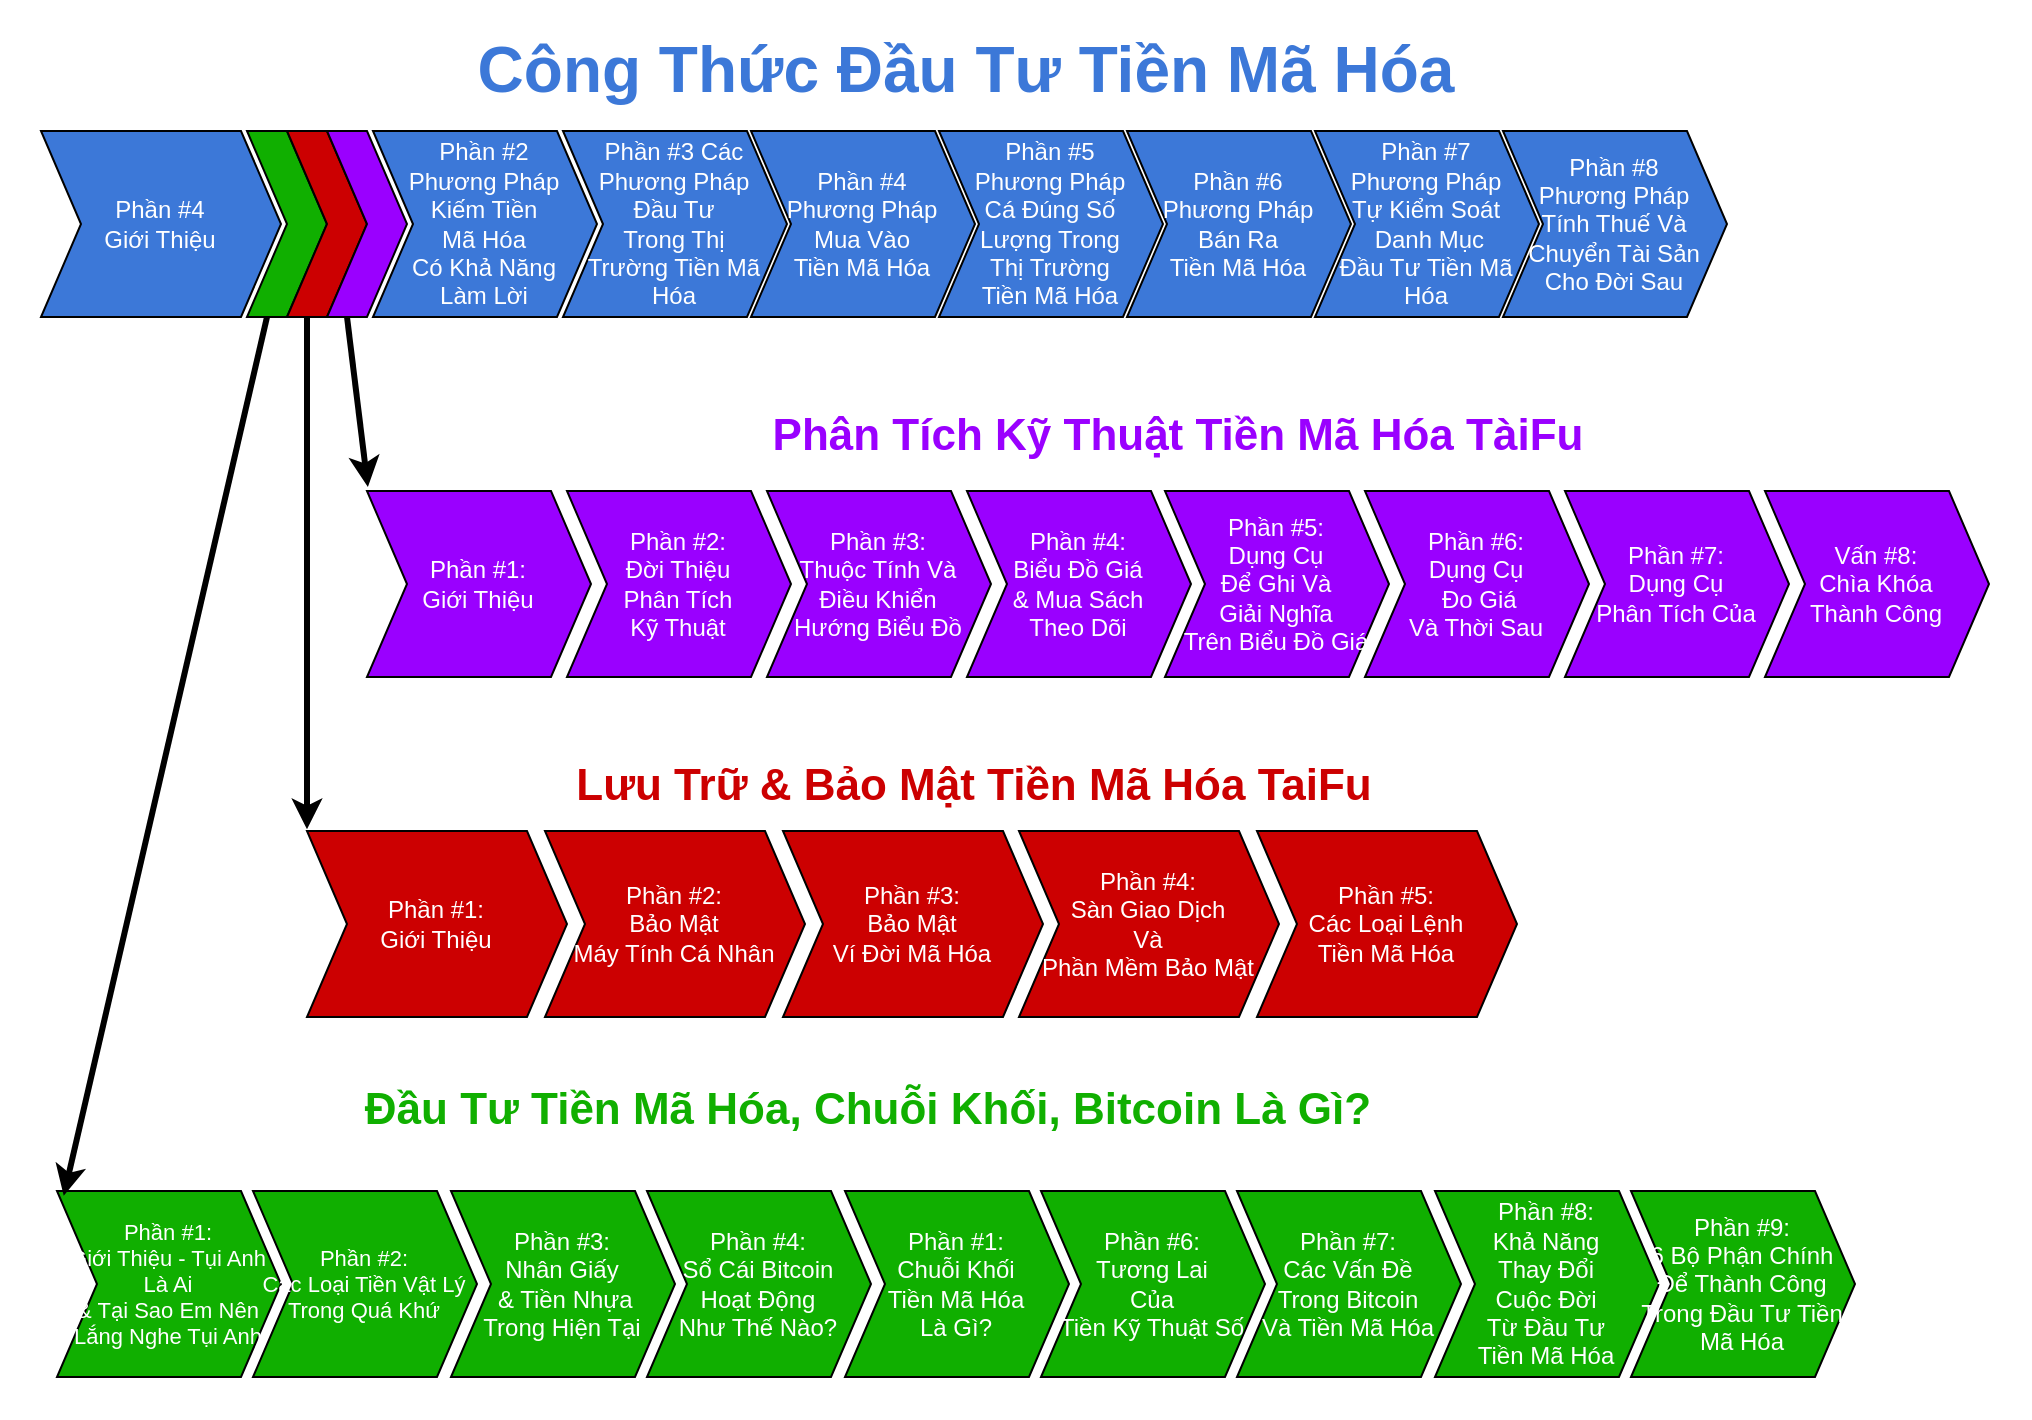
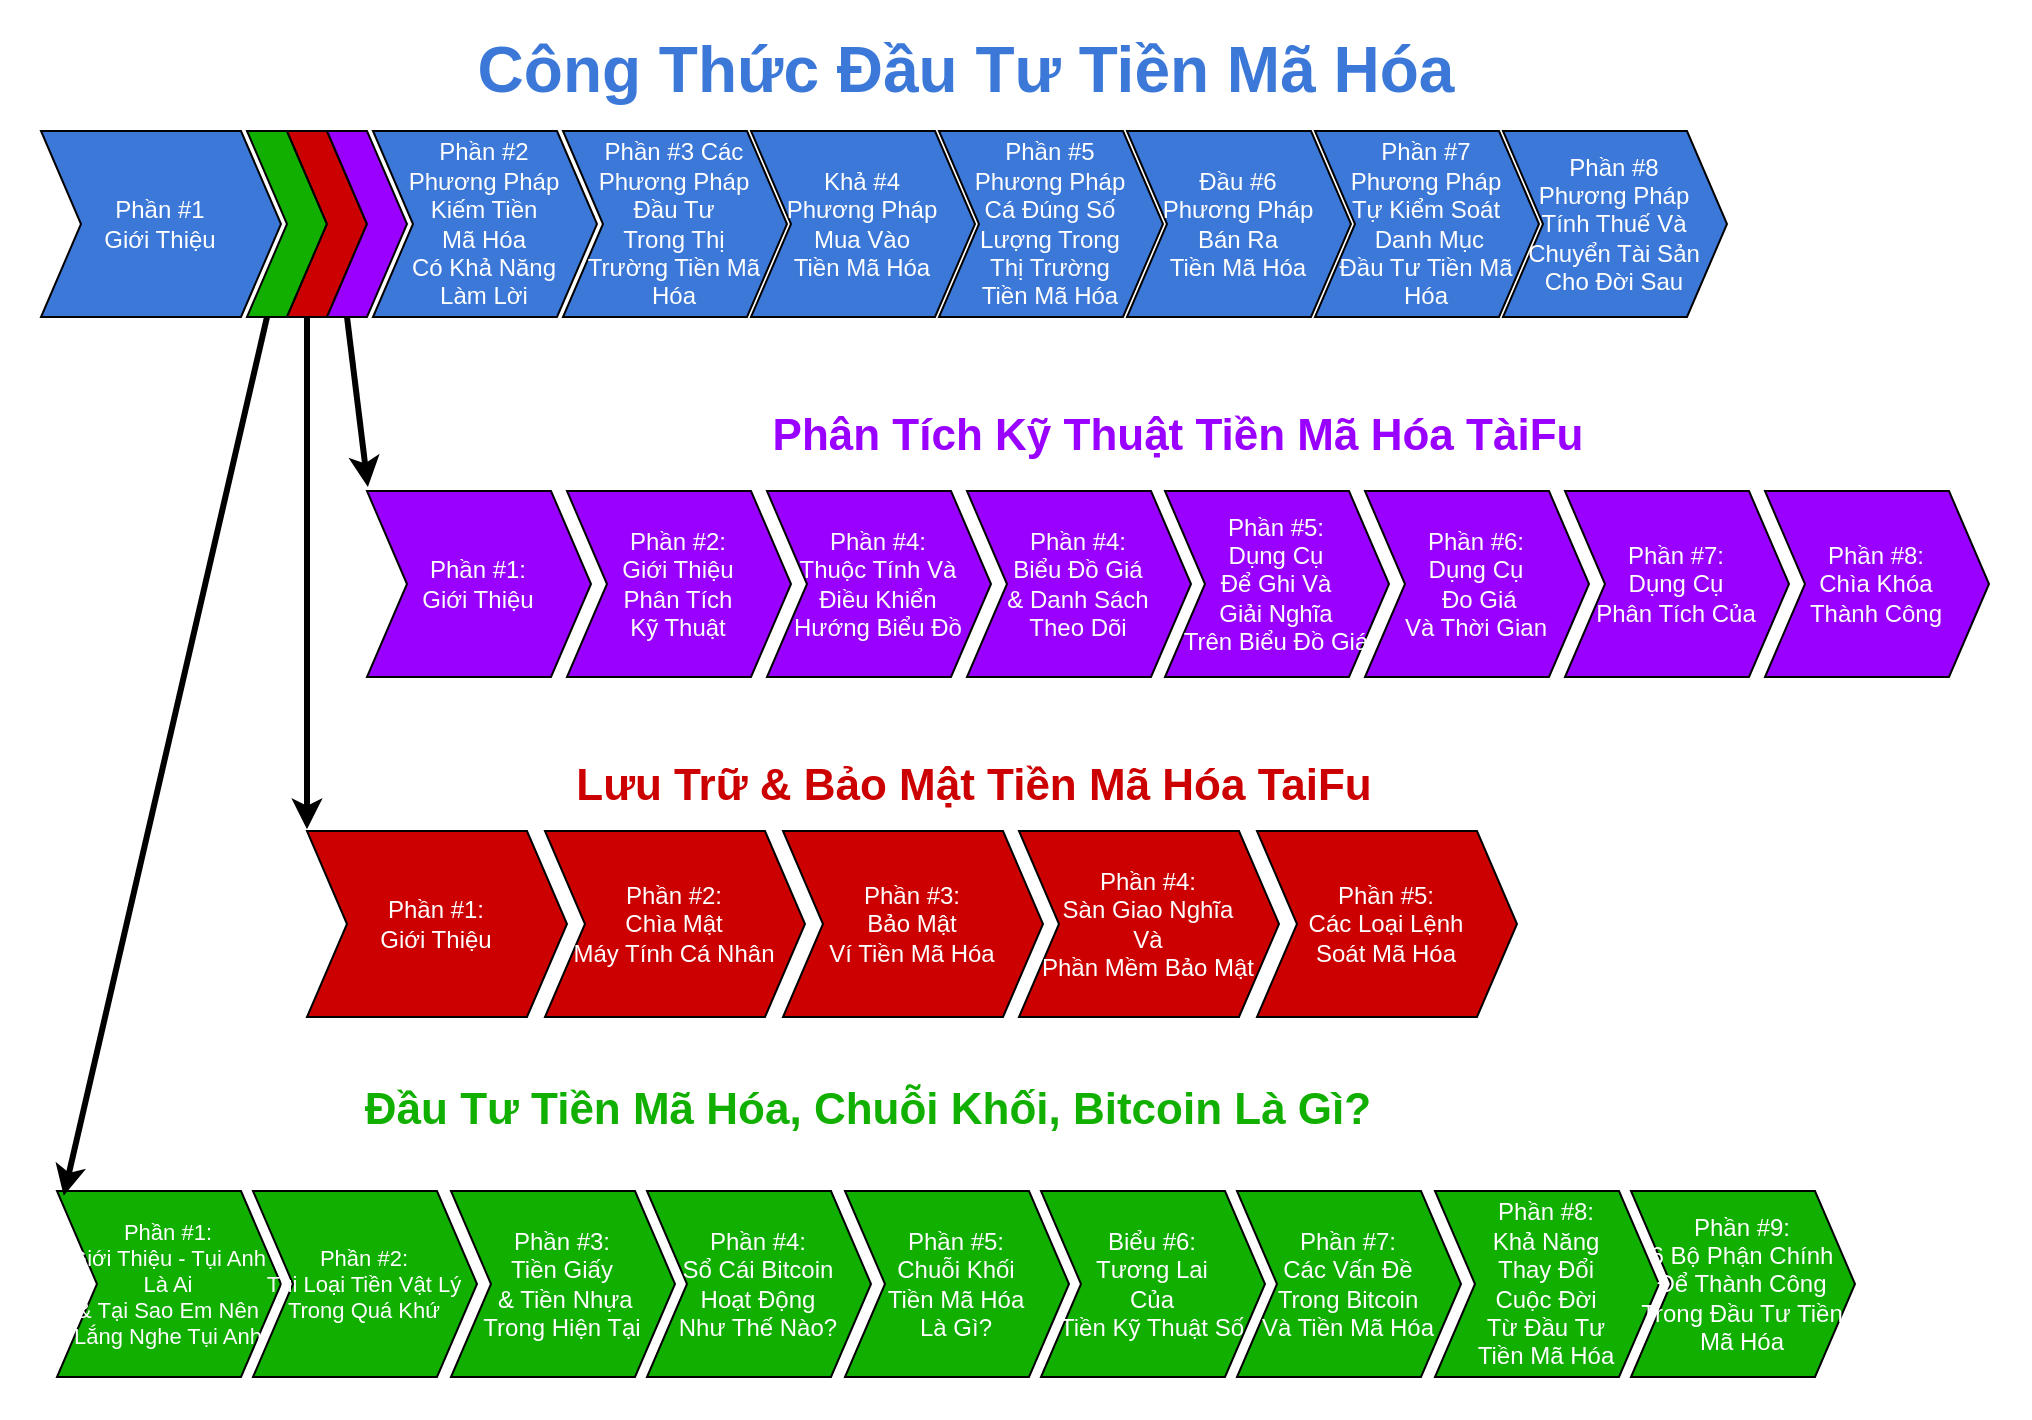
node "Phần #4 Giới Thiệu": label "Phần #4 Giới Thiệu" -> "Phần #1 Giới Thiệu"
node "Phần #4 Phương Pháp Mua Vào Tiền Mã Hóa": label "Phần #4 Phương Pháp Mua Vào Tiền Mã Hóa" -> "Khả #4 Phương Pháp Mua Vào Tiền Mã Hóa"
node "Phần #6 Phương Pháp Bán Ra Tiền Mã Hóa": label "Phần #6 Phương Pháp Bán Ra Tiền Mã Hóa" -> "Đầu #6 Phương Pháp Bán Ra Tiền Mã Hóa"
node "Phần #2: Đời Thiệu Phân Tích Kỹ Thuật": label "Phần #2: Đời Thiệu Phân Tích Kỹ Thuật" -> "Phần #2: Giới Thiệu Phân Tích Kỹ Thuật"
node "Phần #3: Thuộc Tính Và Điều Khiển Hướng Biểu Đồ": label "Phần #3: Thuộc Tính Và Điều Khiển Hướng Biểu Đồ" -> "Phần #4: Thuộc Tính Và Điều Khiển Hướng Biểu Đồ"
node "Phần #4: Biểu Đồ Giá & Mua Sách Theo Dõi": label "Phần #4: Biểu Đồ Giá & Mua Sách Theo Dõi" -> "Phần #4: Biểu Đồ Giá & Danh Sách Theo Dõi"
node "Phần #6: Dụng Cụ Đo Giá Và Thời Sau": label "Phần #6: Dụng Cụ Đo Giá Và Thời Sau" -> "Phần #6: Dụng Cụ Đo Giá Và Thời Gian"
node "Vấn #8: Chìa Khóa Thành Công": label "Vấn #8: Chìa Khóa Thành Công" -> "Phần #8: Chìa Khóa Thành Công"
node "Phần #2: Bảo Mật Máy Tính Cá Nhân": label "Phần #2: Bảo Mật Máy Tính Cá Nhân" -> "Phần #2: Chìa Mật Máy Tính Cá Nhân"
node "Phần #3: Bảo Mật Ví Đời Mã Hóa": label "Phần #3: Bảo Mật Ví Đời Mã Hóa" -> "Phần #3: Bảo Mật Ví Tiền Mã Hóa"
node "Phần #4: Sàn Giao Dịch Và Phần Mềm Bảo Mật": label "Phần #4: Sàn Giao Dịch Và Phần Mềm Bảo Mật" -> "Phần #4: Sàn Giao Nghĩa Và Phần Mềm Bảo Mật"
node "Phần #5: Các Loại Lệnh Tiền Mã Hóa": label "Phần #5: Các Loại Lệnh Tiền Mã Hóa" -> "Phần #5: Các Loại Lệnh Soát Mã Hóa"
node "Phần #2: Các Loại Tiền Vật Lý Trong Quá Khứ": label "Phần #2: Các Loại Tiền Vật Lý Trong Quá Khứ" -> "Phần #2: Tụi Loại Tiền Vật Lý Trong Quá Khứ"
node "Phần #3: Nhân Giấy & Tiền Nhựa Trong Hiện Tại": label "Phần #3: Nhân Giấy & Tiền Nhựa Trong Hiện Tại" -> "Phần #3: Tiền Giấy & Tiền Nhựa Trong Hiện Tại"
node "Phần #1: Chuỗi Khối Tiền Mã Hóa Là Gì?": label "Phần #1: Chuỗi Khối Tiền Mã Hóa Là Gì?" -> "Phần #5: Chuỗi Khối Tiền Mã Hóa Là Gì?"
node "Phần #6: Tương Lai Của Tiền Kỹ Thuật Số": label "Phần #6: Tương Lai Của Tiền Kỹ Thuật Số" -> "Biểu #6: Tương Lai Của Tiền Kỹ Thuật Số"
